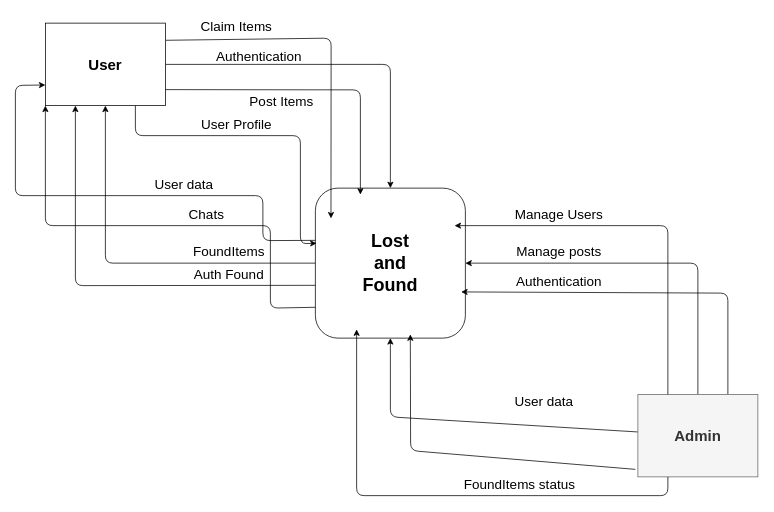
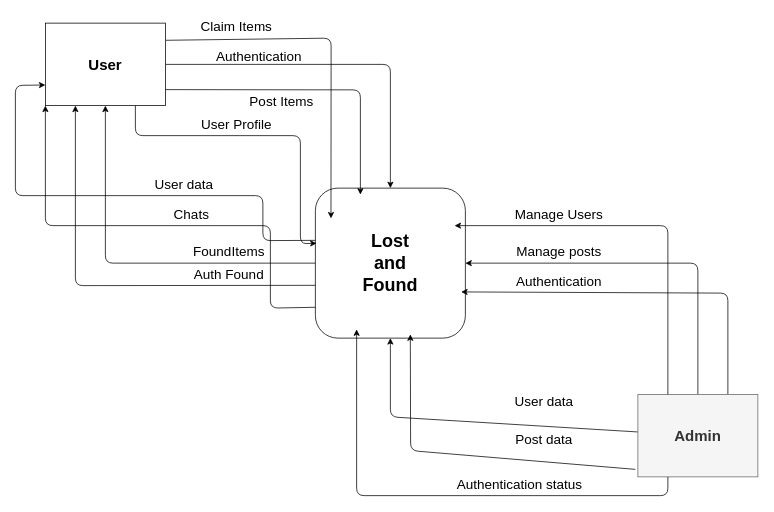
node "Chats": moved (207, 214) -> (192, 214)
node "Post data": added
node "FoundItems status": label "FoundItems status" -> "Authentication status"
